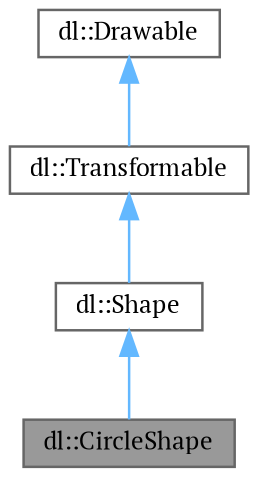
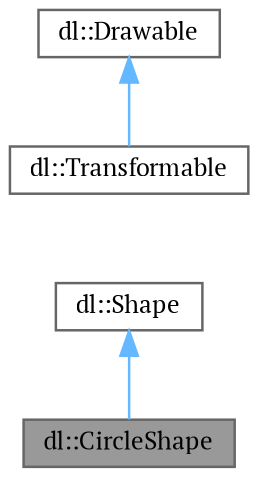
edge "dl::Shape" -> "dl::Transformable": removed
